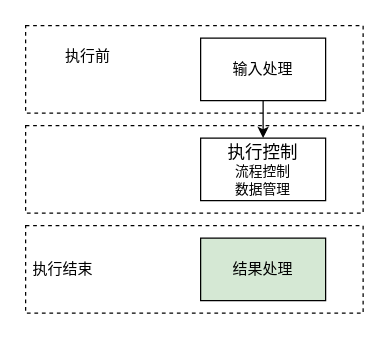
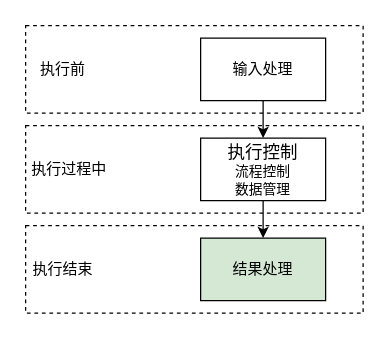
node "执行前": moved (88, 57) -> (63, 69)
node "执行过程中": added
edge "执行控制 流程控制数据管理" -> "结果处理": added
